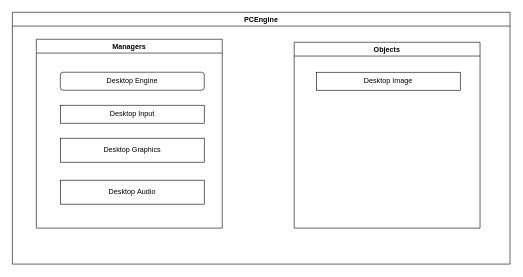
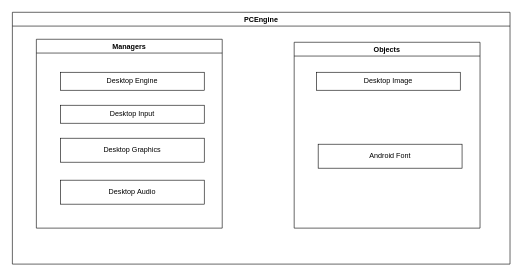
node "Desktop Engine": shape rounded rectangle -> rectangle
node "Android Font": added
